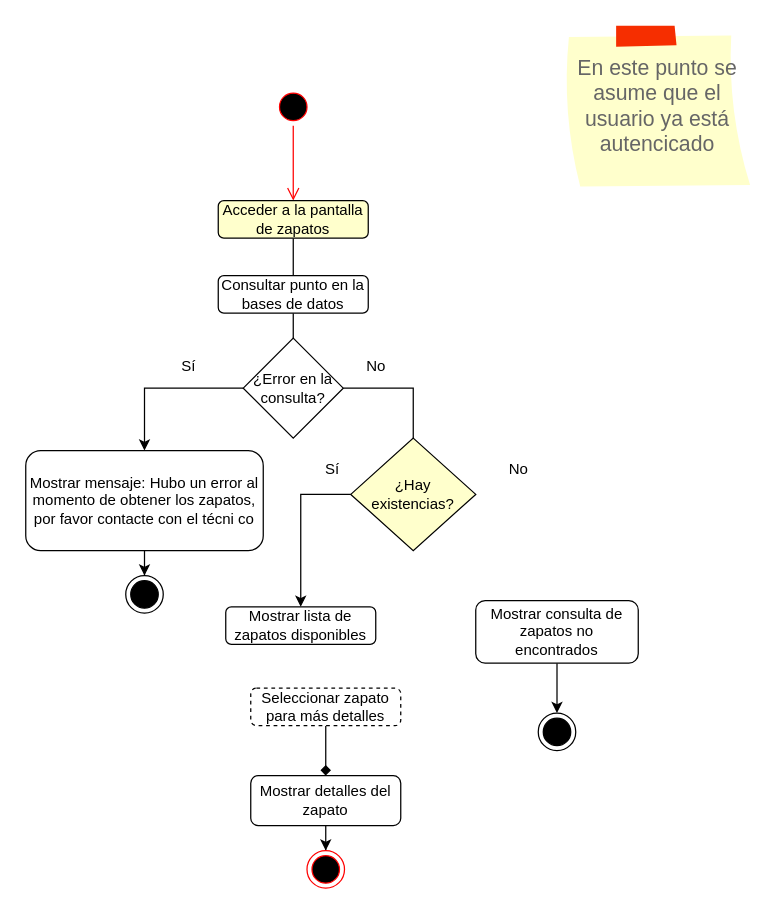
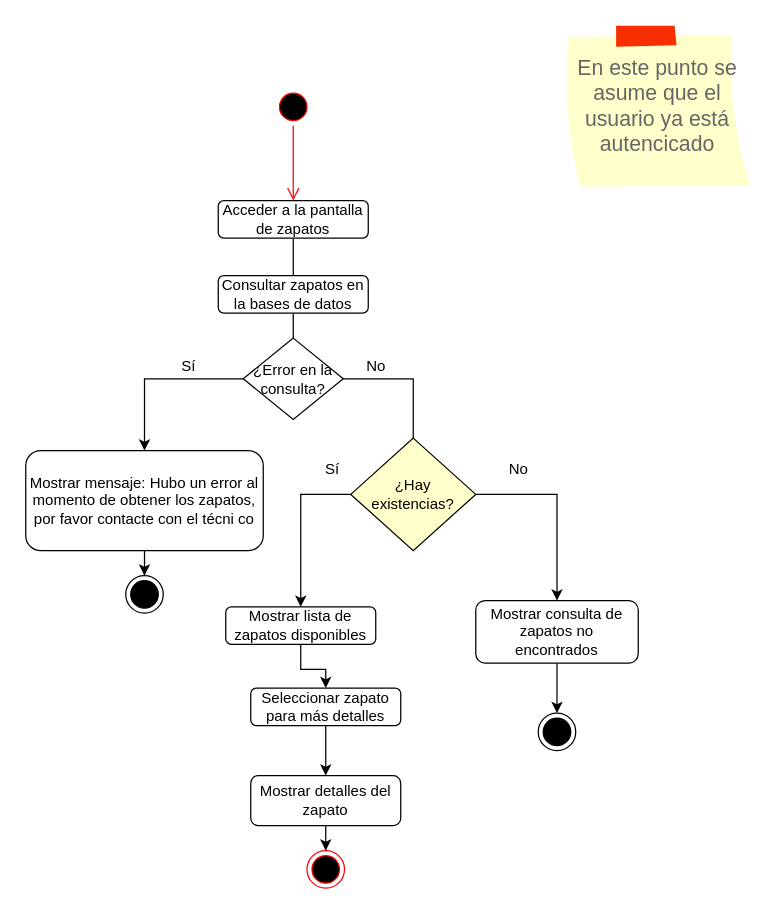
node "Acceder a la pantalla de zapatos": fillcolor #ffffcc -> #ffffff
node "Consultar punto en la bases de datos": label "Consultar punto en la bases de datos" -> "Consultar zapatos en la bases de datos"
node "¿Error en la consulta?": size 100x100 -> 100x81
edge "¿Hay existencias?" -> "Mostrar consulta de zapatos no encontrados": added
edge "Mostrar lista de zapatos disponibles" -> "Seleccionar zapato para más detalles": added
node "Seleccionar zapato para más detalles": style dashed -> solid
edge "Seleccionar zapato para más detalles" -> "Mostrar detalles del zapato": arrowhead diamond -> classic
